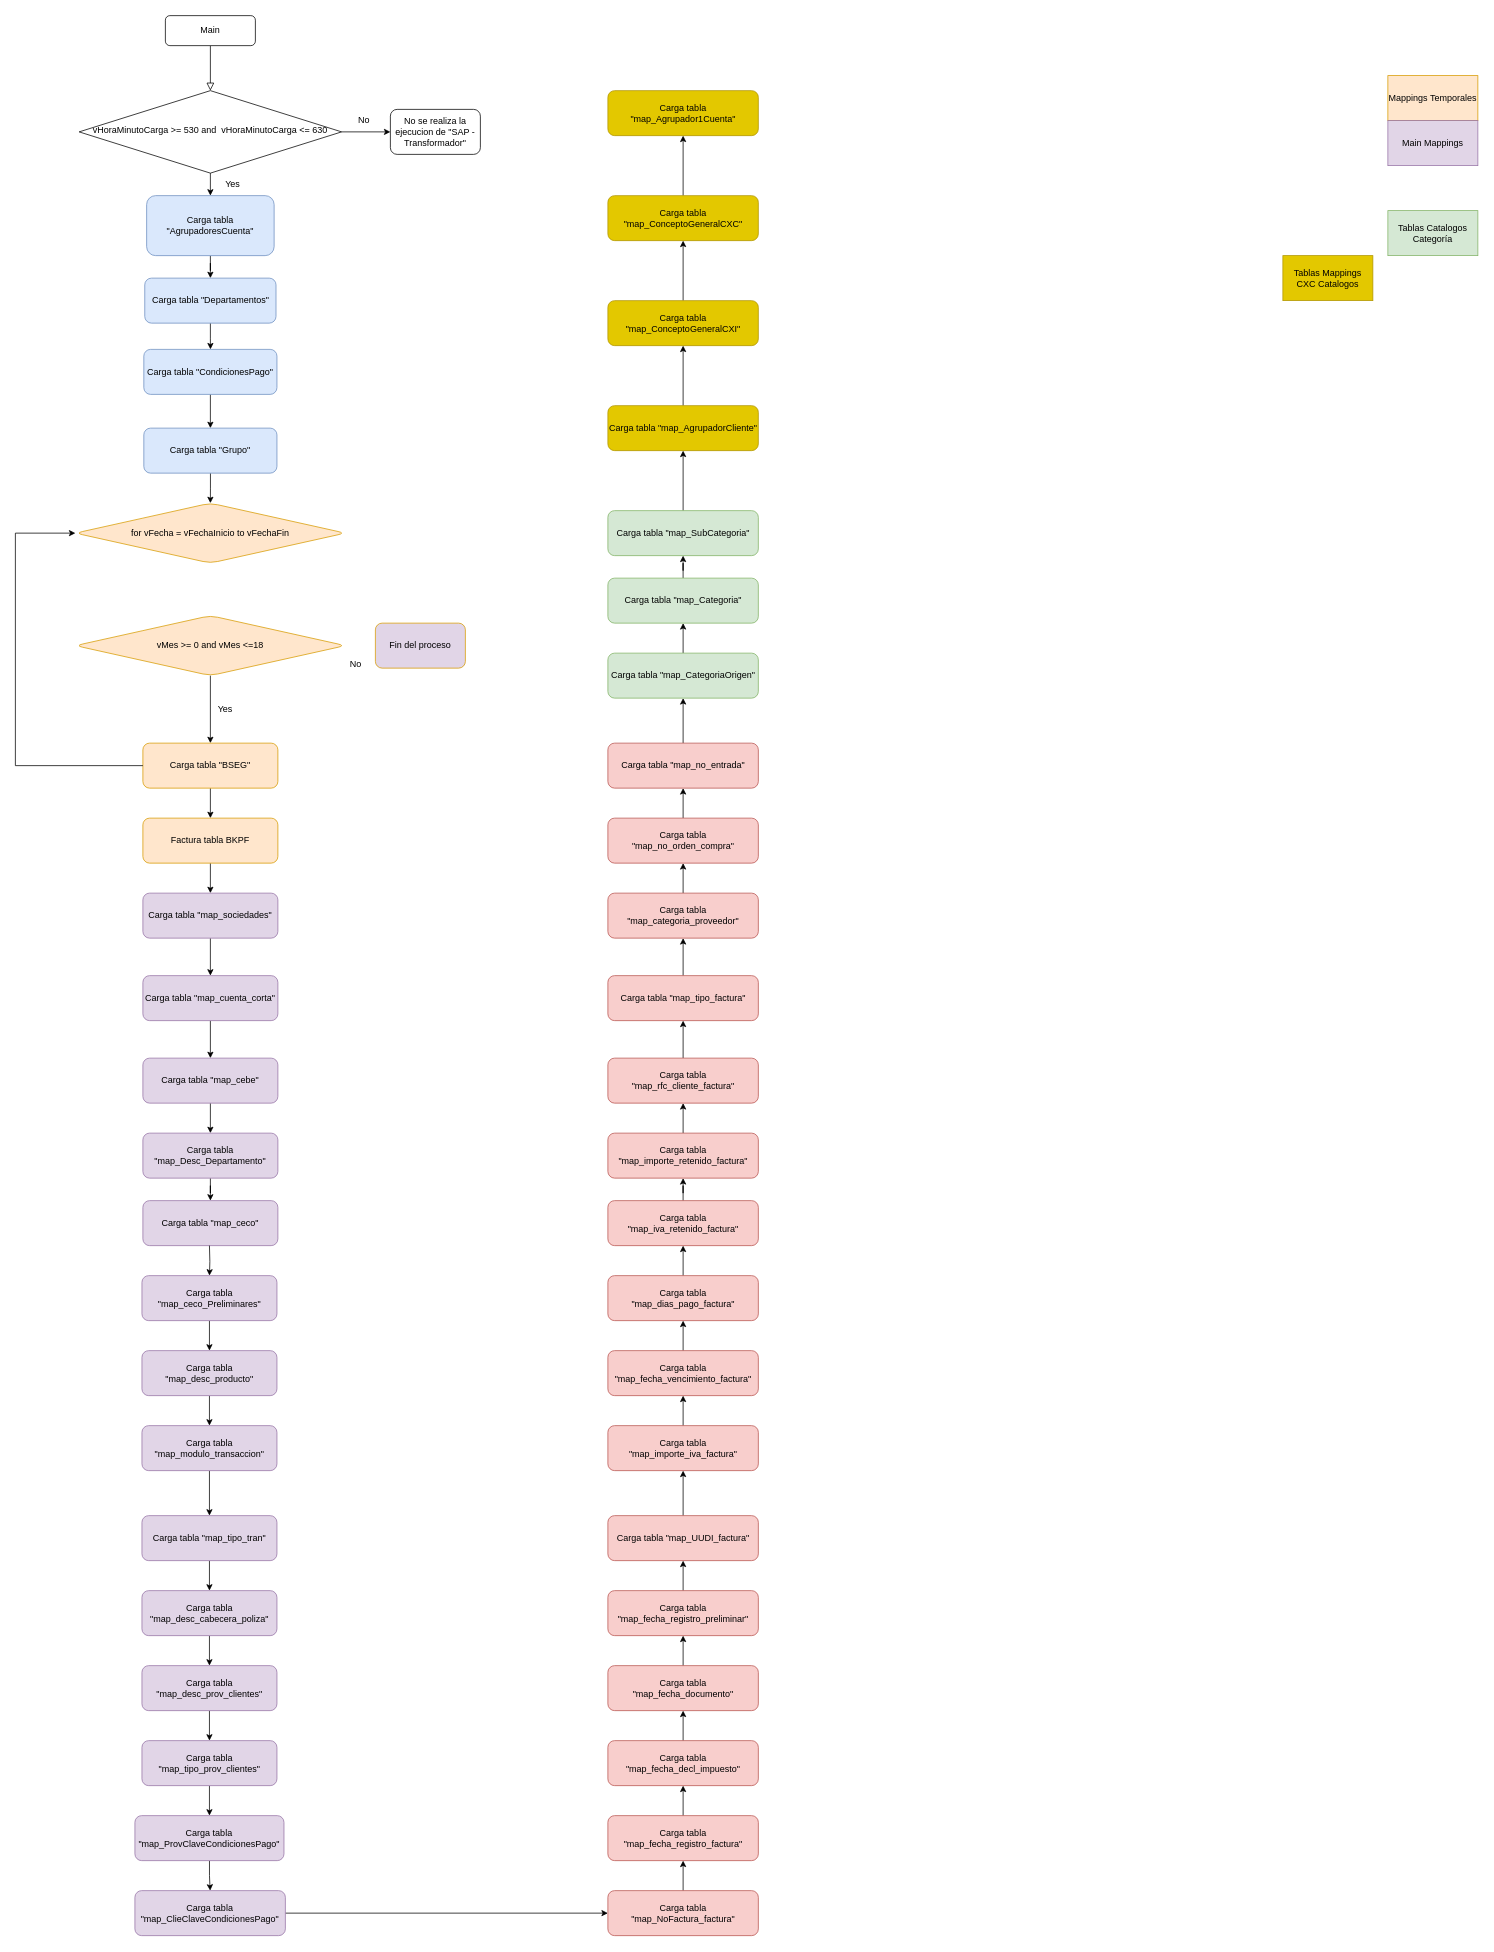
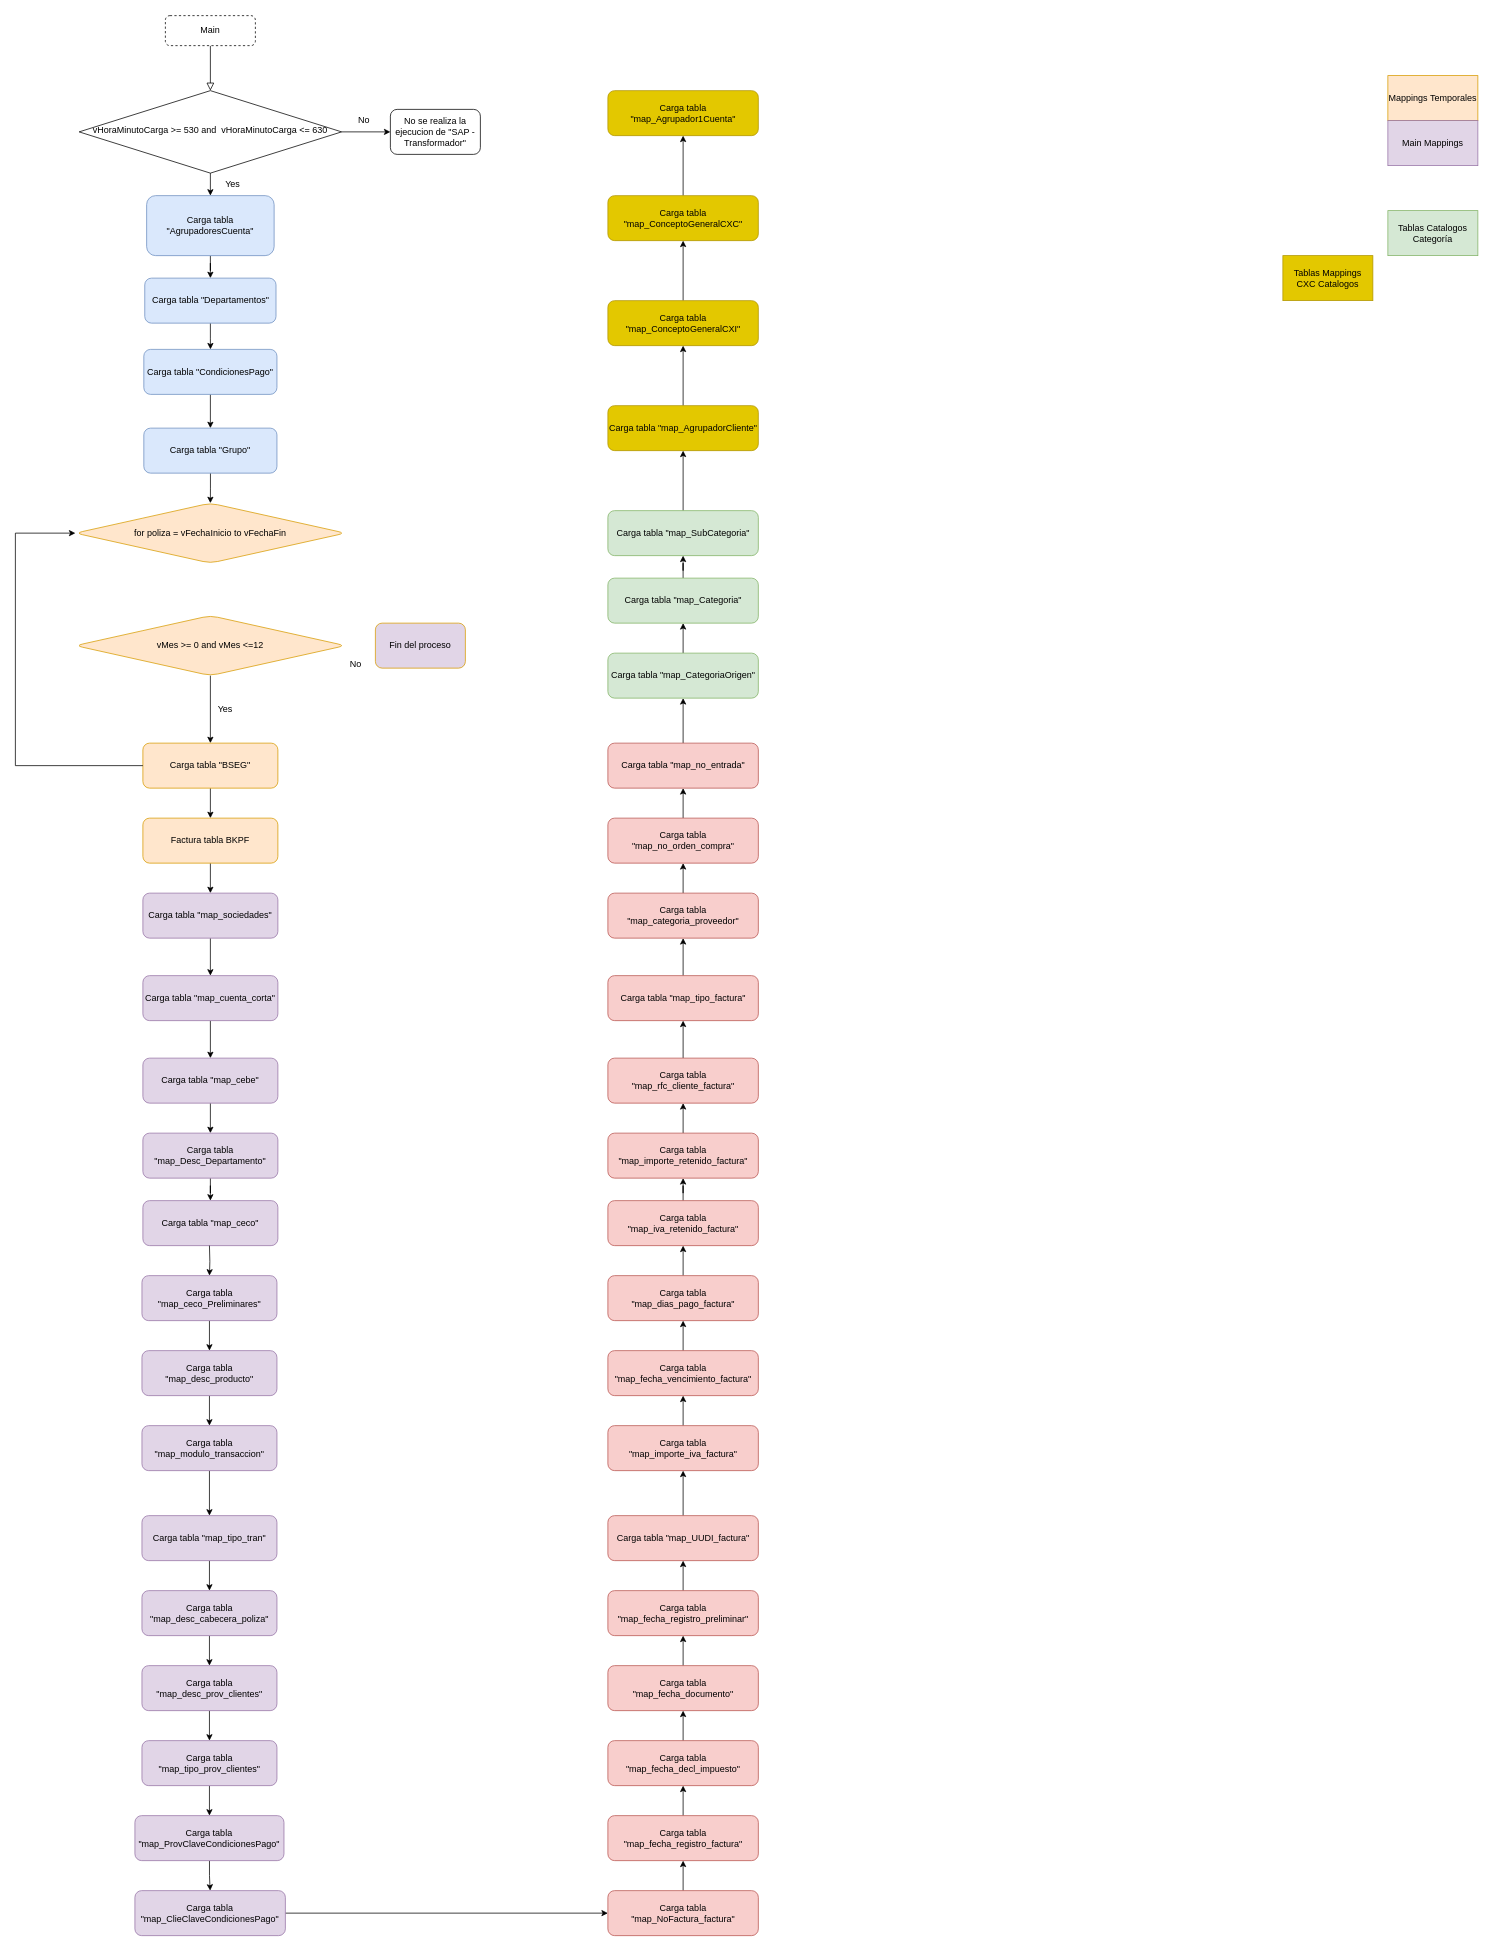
node "Main": style solid -> dashed
node "for vFecha = vFechaInicio to vFechaFin": label "for vFecha = vFechaInicio to vFechaFin" -> "for poliza = vFechaInicio to vFechaFin"
node "vMes >= 0 and vMes <=18": label "vMes >= 0 and vMes <=18" -> "vMes >= 0 and vMes <=12"
